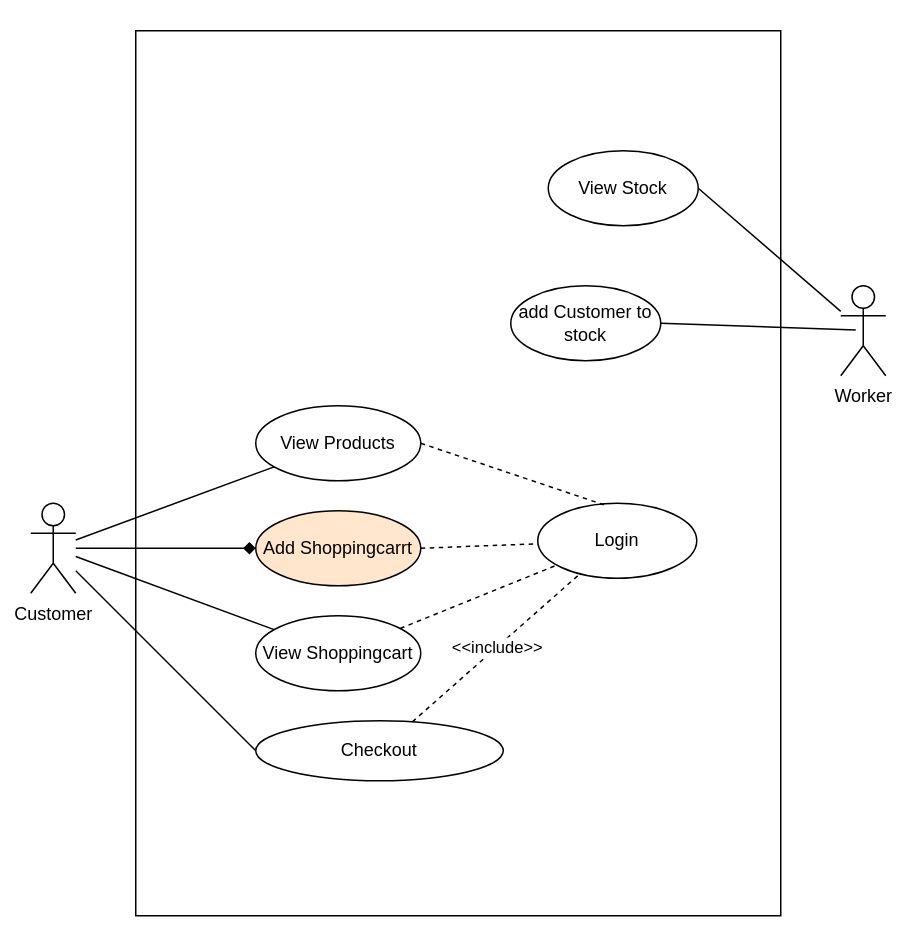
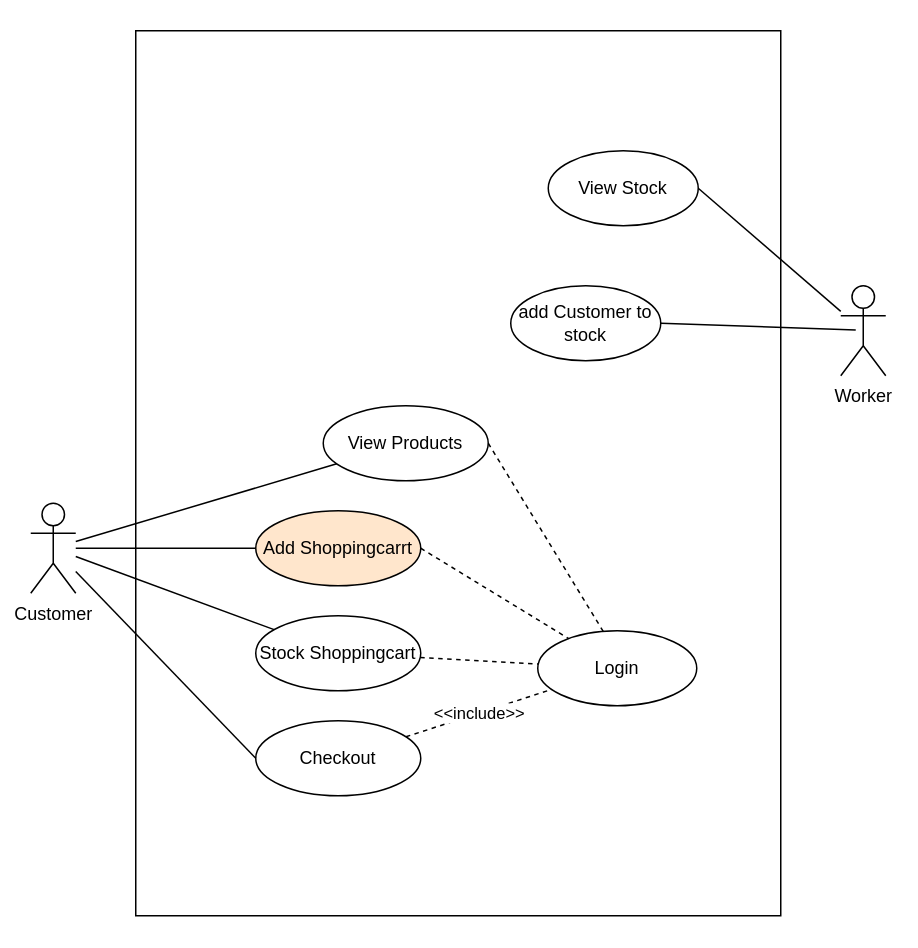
node "View Products": moved (338, 443) -> (406, 443)
node "Login": moved (617, 541) -> (617, 668)
edge "Customer" -> "Add Shoppingcarrt": arrowhead diamond -> none
node "View Shoppingcart": label "View Shoppingcart" -> "Stock Shoppingcart"
node "Checkout": size 248x60 -> 165x75
